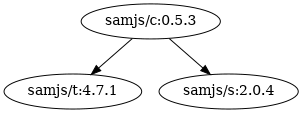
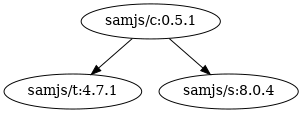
node "samjs/c:0.5.3": label "samjs/c:0.5.3" -> "samjs/c:0.5.1"
node "samjs/s:2.0.4": label "samjs/s:2.0.4" -> "samjs/s:8.0.4"
